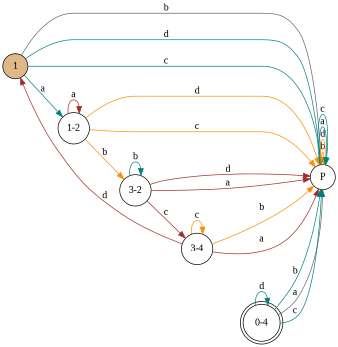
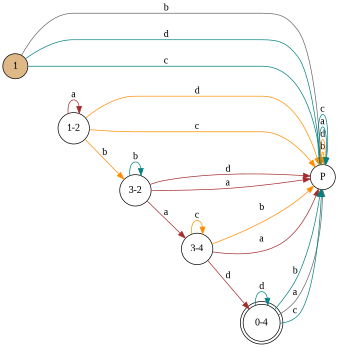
edge "1" -> "1-2": removed, label "a"
edge "3-4" -> "1": now "3-4" -> "0-4"
edge "3-2" -> "3-4": label "c" -> "a"
